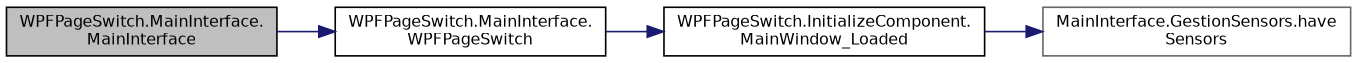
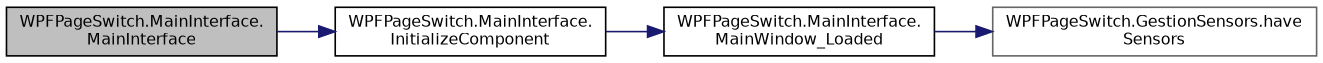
node "WPFPageSwitch.MainInterface. WPFPageSwitch": label "WPFPageSwitch.MainInterface. WPFPageSwitch" -> "WPFPageSwitch.MainInterface. InitializeComponent"
node "WPFPageSwitch.InitializeComponent. MainWindow_Loaded": label "WPFPageSwitch.InitializeComponent. MainWindow_Loaded" -> "WPFPageSwitch.MainInterface. MainWindow_Loaded"
node "MainInterface.GestionSensors.have Sensors": label "MainInterface.GestionSensors.have Sensors" -> "WPFPageSwitch.GestionSensors.have Sensors"
